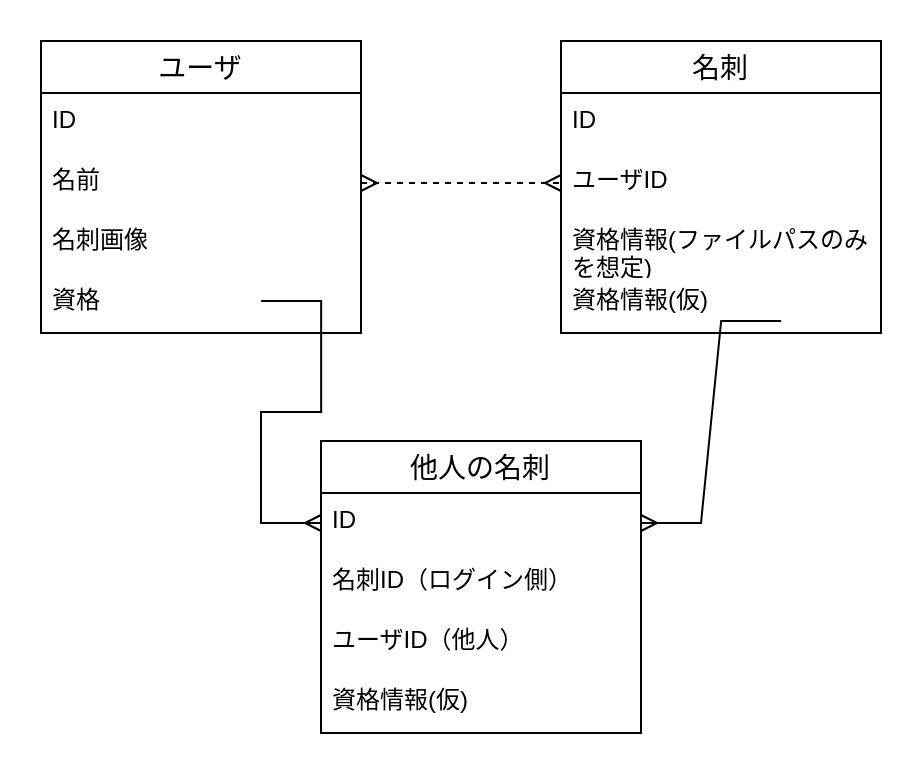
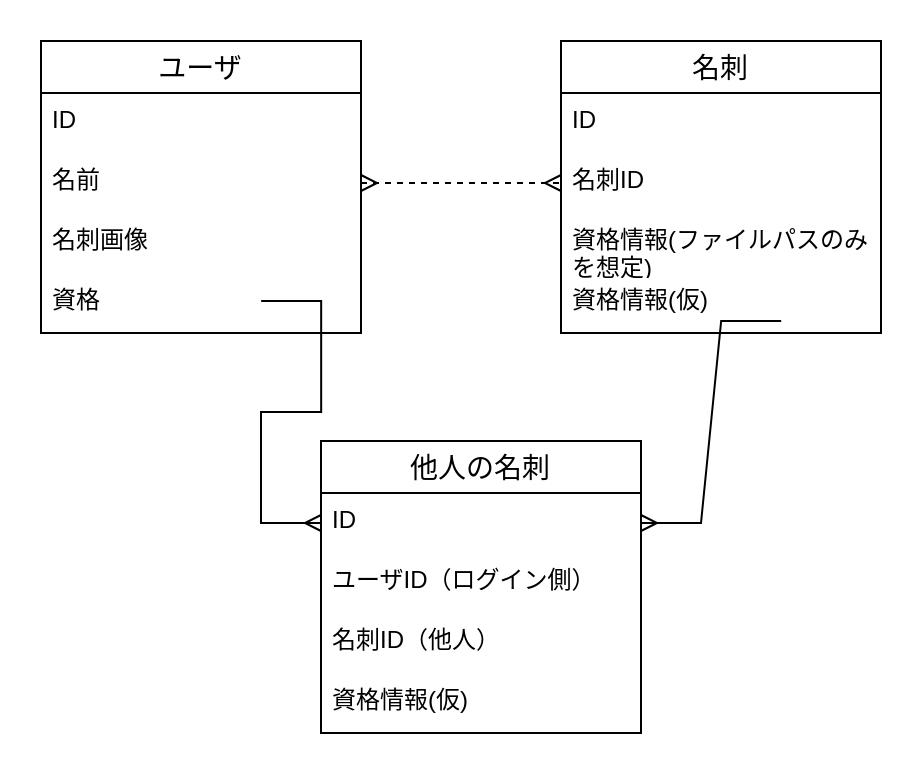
node "ユーザID": label "ユーザID" -> "名刺ID"
node "名刺ID（ログイン側）": label "名刺ID（ログイン側）" -> "ユーザID（ログイン側）"
node "ユーザID（他人）": label "ユーザID（他人）" -> "名刺ID（他人）"
